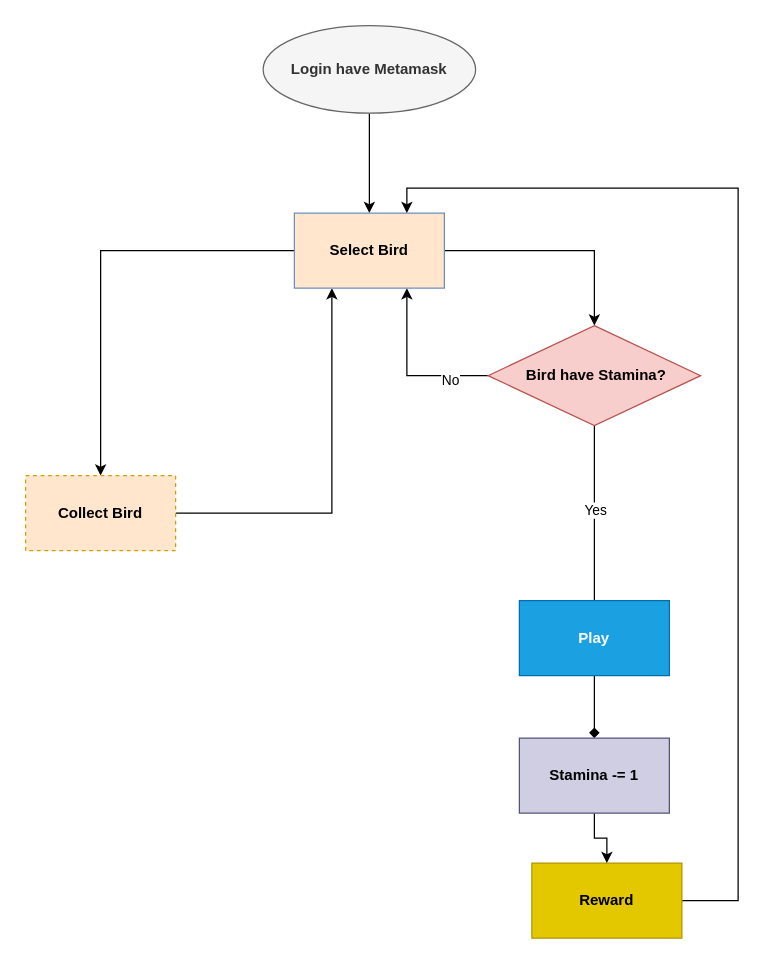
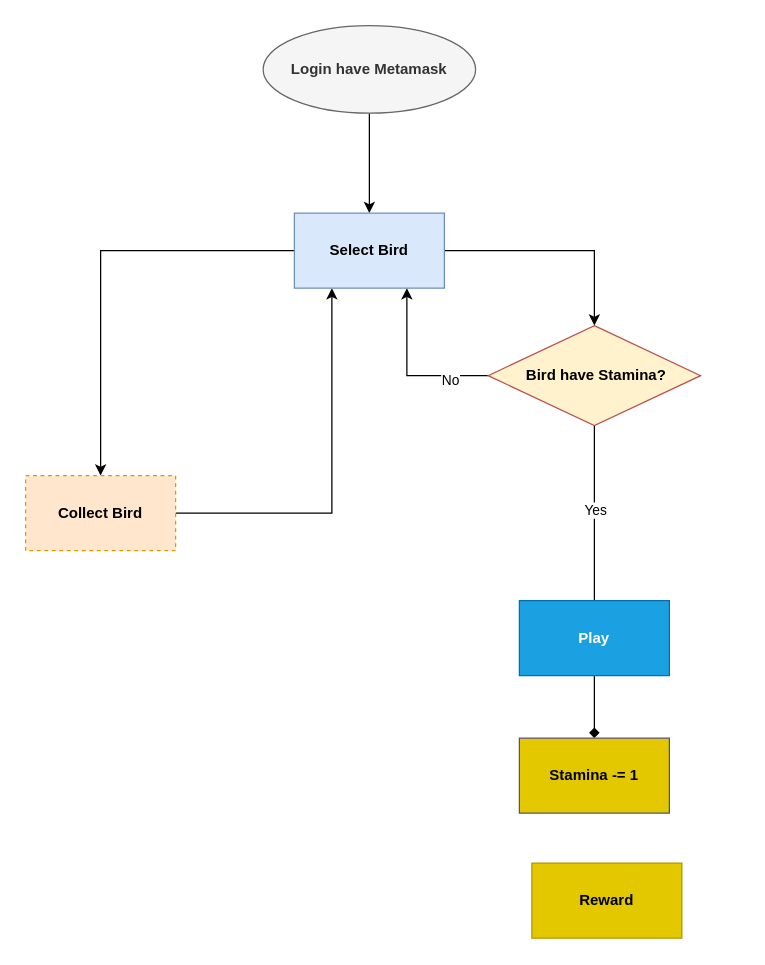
node "Select Bird": fillcolor #ffe6cc -> #dae8fc
node "Bird have Stamina?": fillcolor #f8cecc -> #fff2cc
edge "Reward" -> "Select Bird": removed
node "Stamina -= 1": fillcolor #d0cee2 -> #e3c800
edge "Stamina -= 1" -> "Reward": removed
